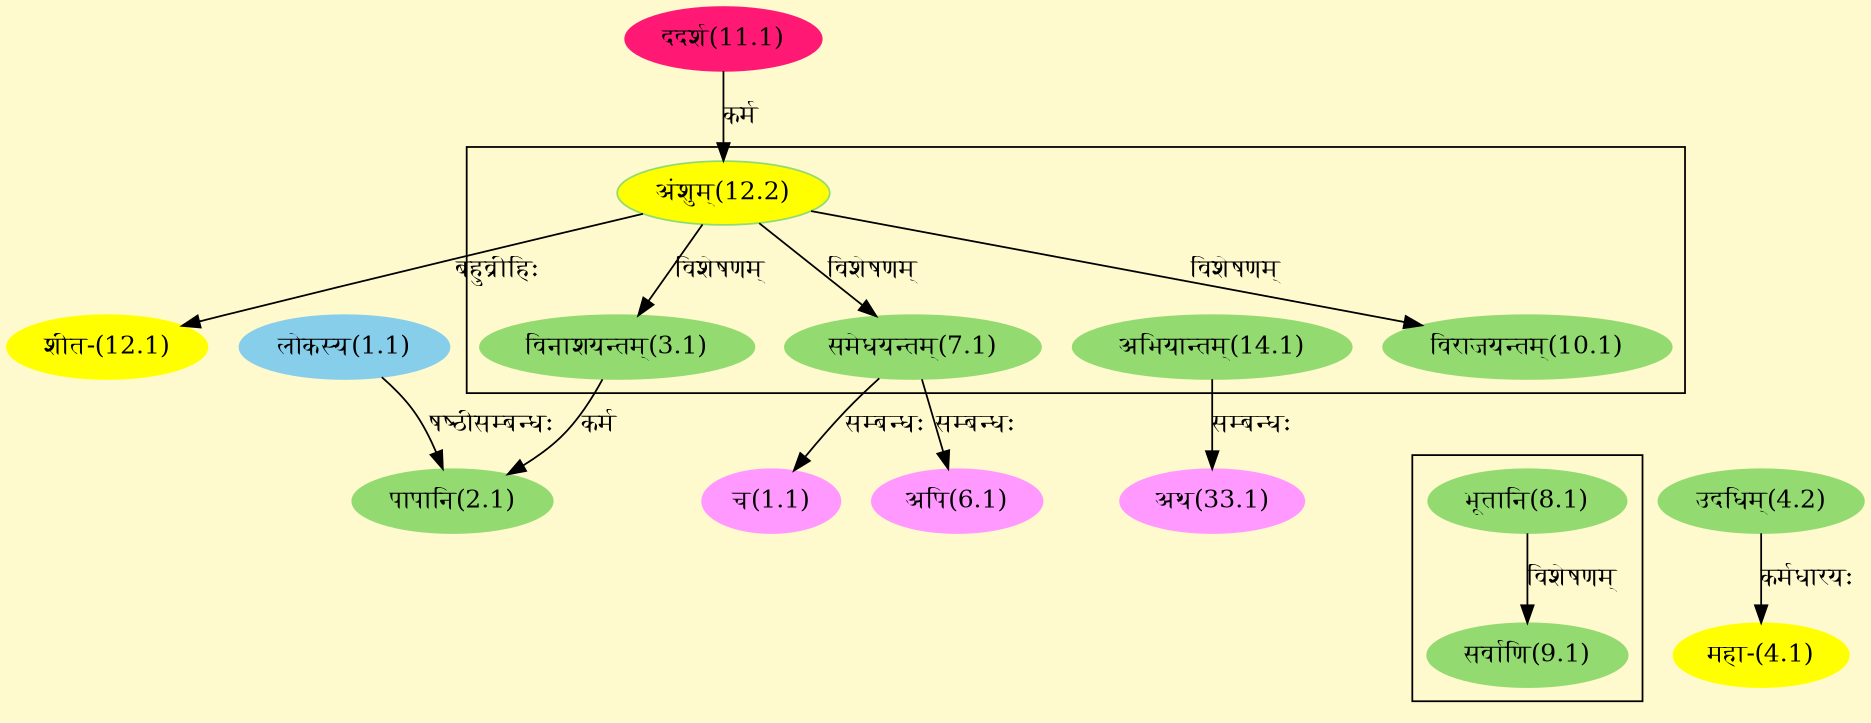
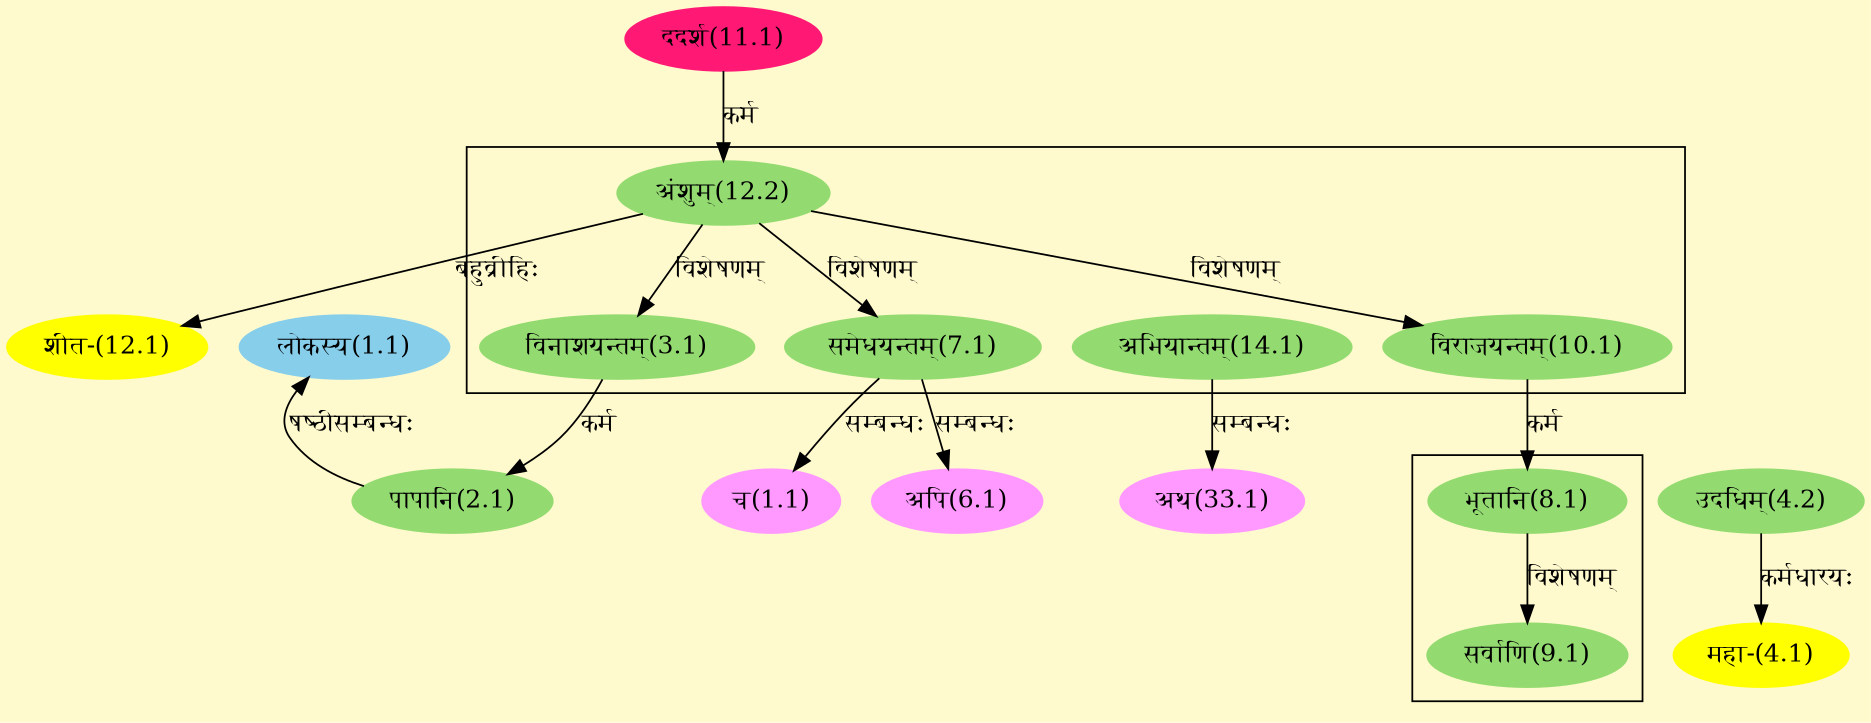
node "अंशुम्(12.2)": fillcolor #ffff00 -> #93db70
edge "लोकस्य(1.1)" -> "पापानि(2.1)": reversed
edge "विराजयन्तम्(10.1)" -> "भूतानि(8.1)": added, label "कर्म"
